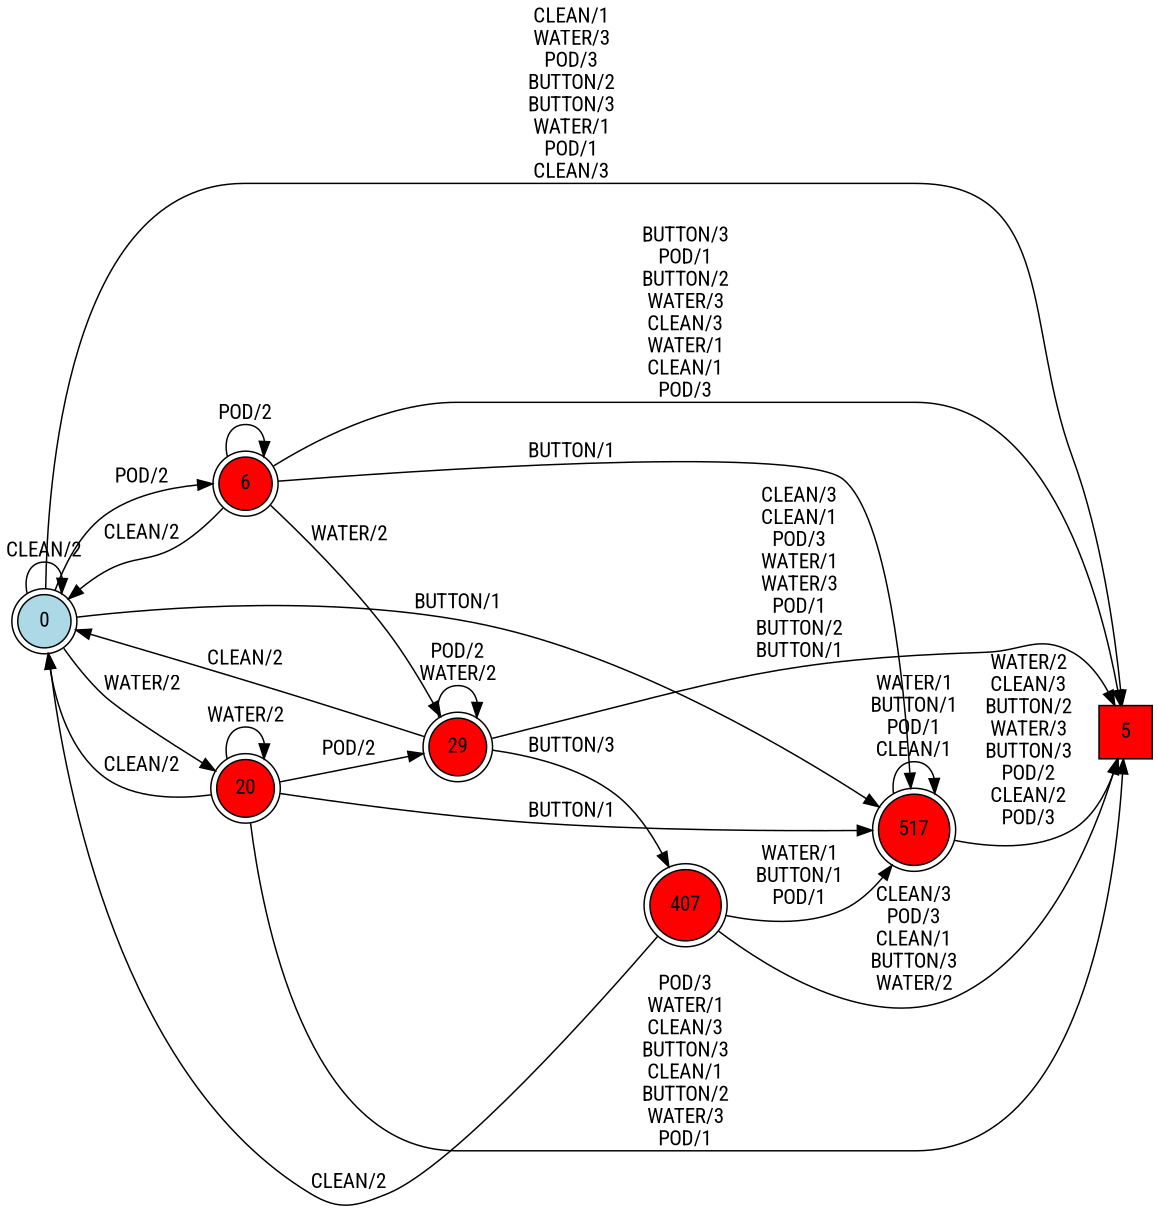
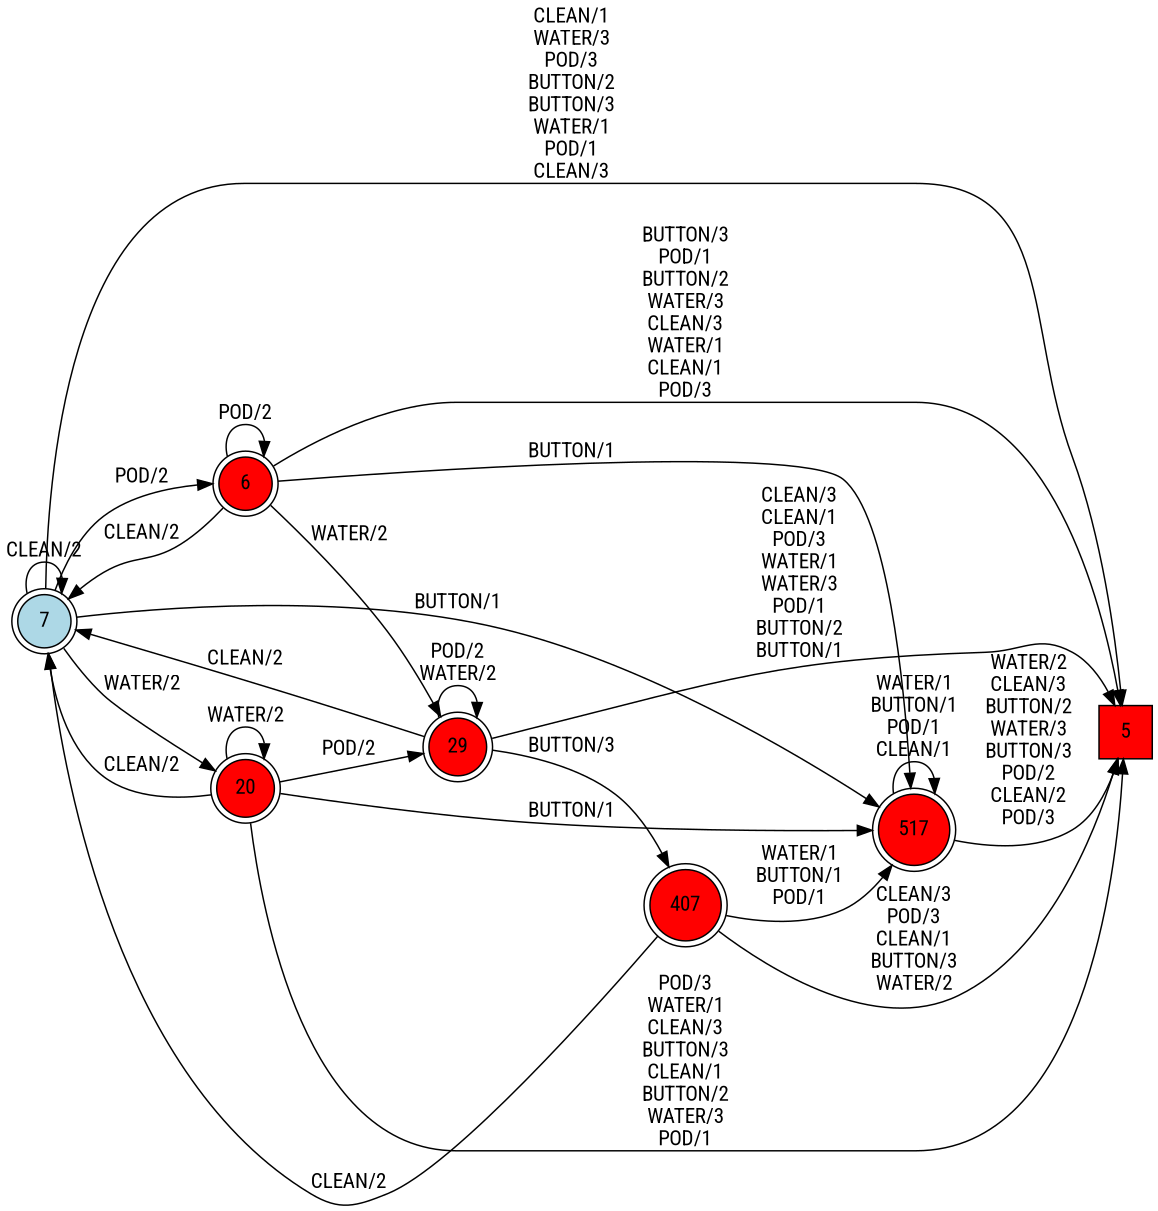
node "0": label "0" -> "7"
